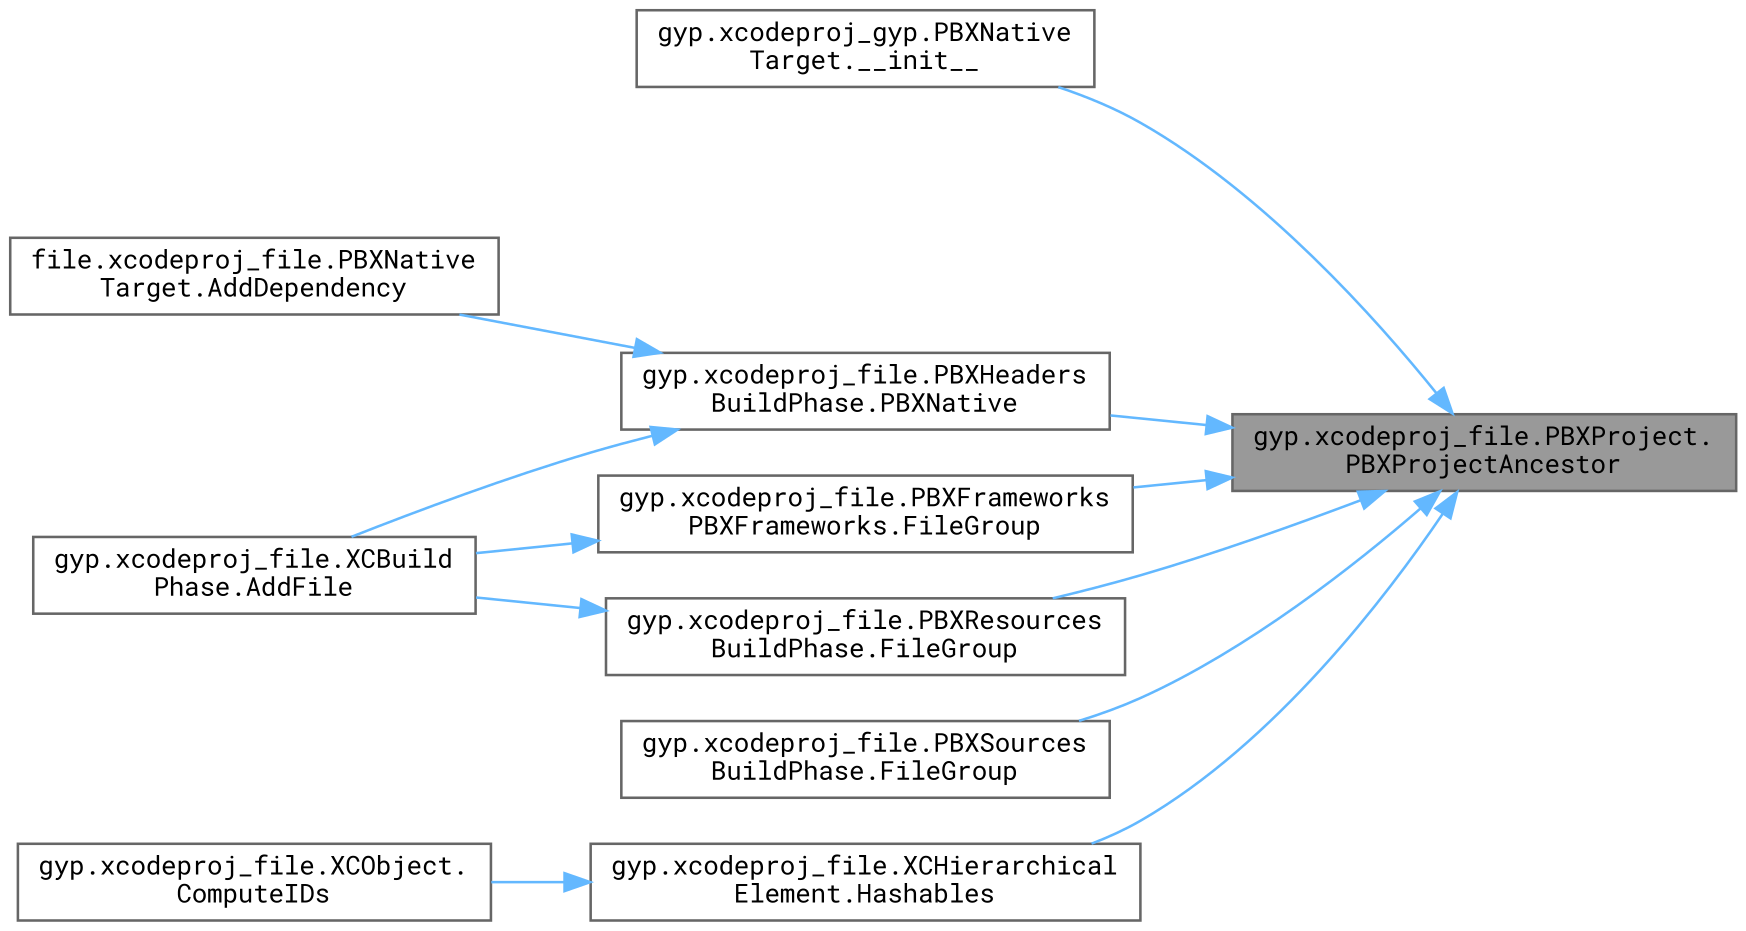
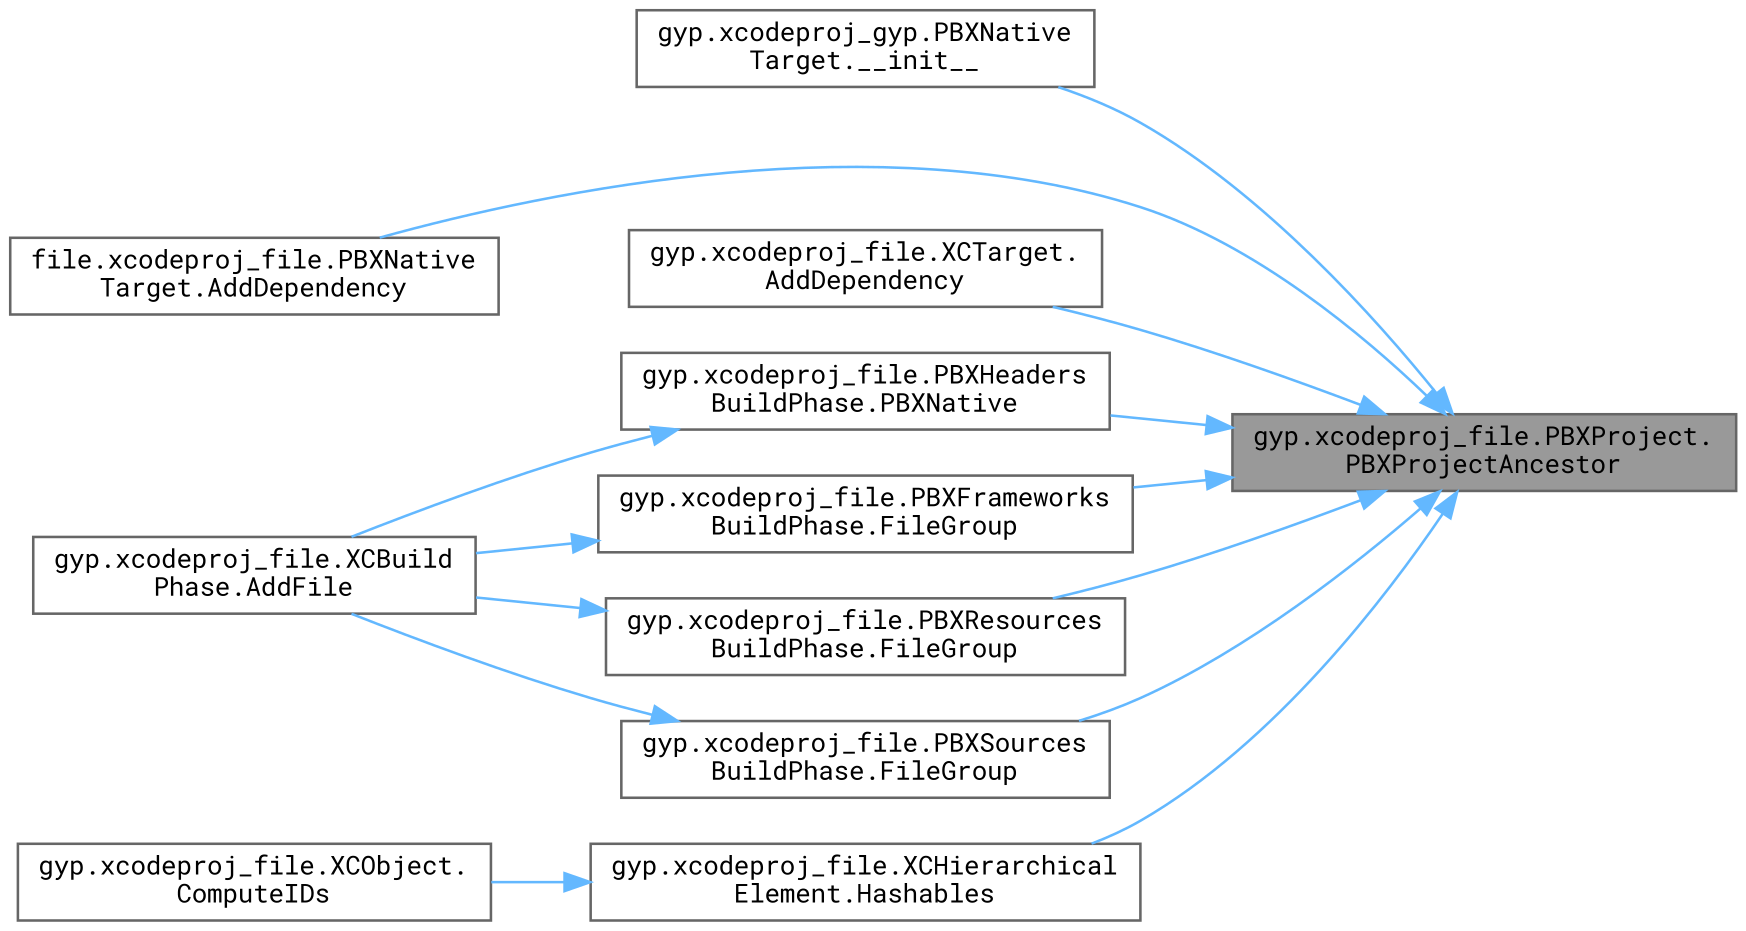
node "gyp.xcodeproj_file.XCTarget. AddDependency": added
edge "file.xcodeproj_file.PBXNative Target.AddDependency" -> "gyp.xcodeproj_file.PBXHeaders BuildPhase.PBXNative": now "file.xcodeproj_file.PBXNative Target.AddDependency" -> "gyp.xcodeproj_file.PBXProject. PBXProjectAncestor"
node "gyp.xcodeproj_file.PBXFrameworks PBXFrameworks.FileGroup": label "gyp.xcodeproj_file.PBXFrameworks PBXFrameworks.FileGroup" -> "gyp.xcodeproj_file.PBXFrameworks BuildPhase.FileGroup"
edge "gyp.xcodeproj_file.XCBuild Phase.AddFile" -> "gyp.xcodeproj_file.PBXSources BuildPhase.FileGroup": added
